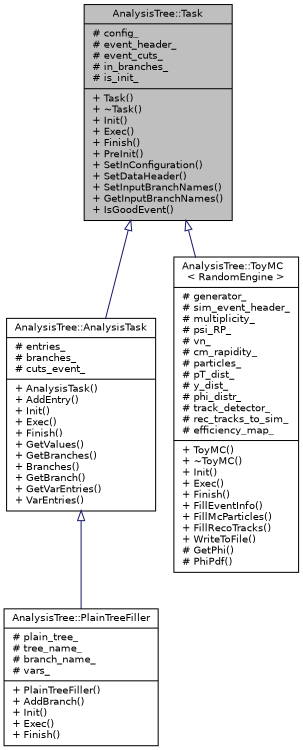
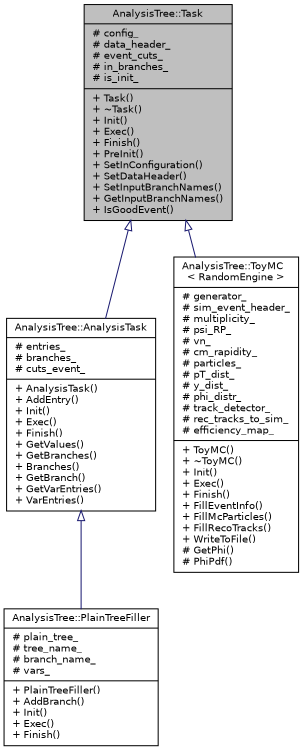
node "AnalysisTree::Task": text "# event_header_" -> "# data_header_"
